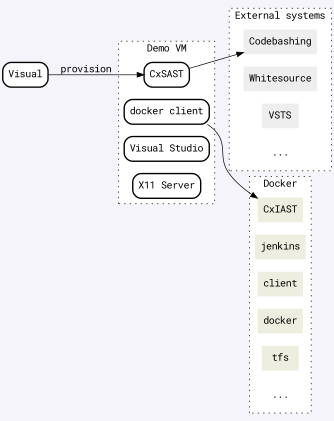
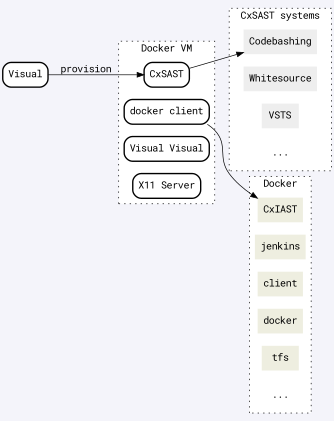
cluster "External systems": label "External systems" -> "CxSAST systems"
cluster "Demo VM": label "Demo VM" -> "Docker VM"
node "Visual Studio": label "Visual Studio" -> "Visual Visual"
